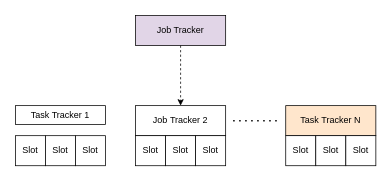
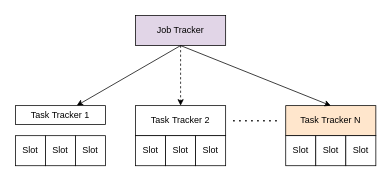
edge "Job Tracker" -> "Task Tracker 1": added
edge "Job Tracker" -> "Task Tracker N": added
node "Job Tracker 2": label "Job Tracker 2" -> "Task Tracker 2"
